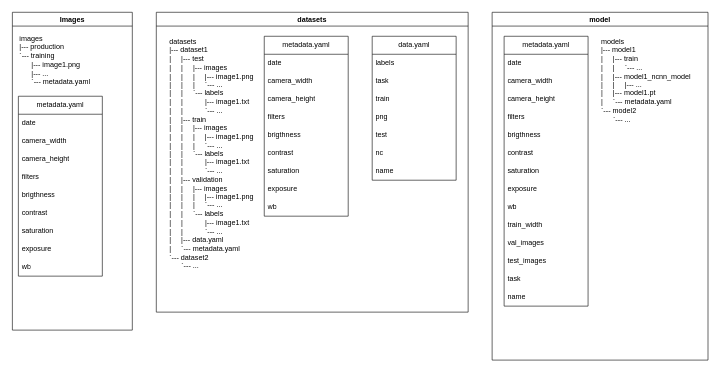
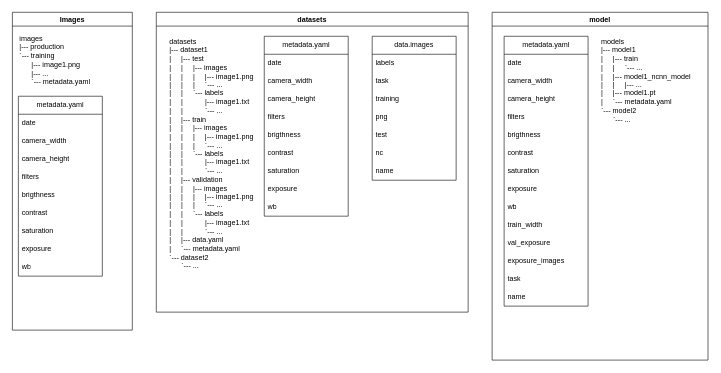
node "data.yaml": label "data.yaml" -> "data.images"
node "train": label "train" -> "training"
node "val_images": label "val_images" -> "val_exposure"
node "test_images": label "test_images" -> "exposure_images"
